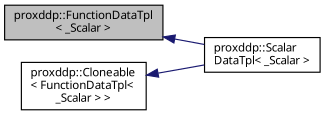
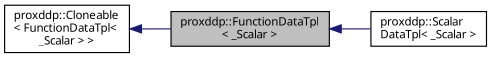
edge "proxddp::Scalar DataTpl< _Scalar >" -> "proxddp::Cloneable < FunctionDataTpl< _Scalar > >": now "proxddp::FunctionDataTpl < _Scalar >" -> "proxddp::Cloneable < FunctionDataTpl< _Scalar > >"
